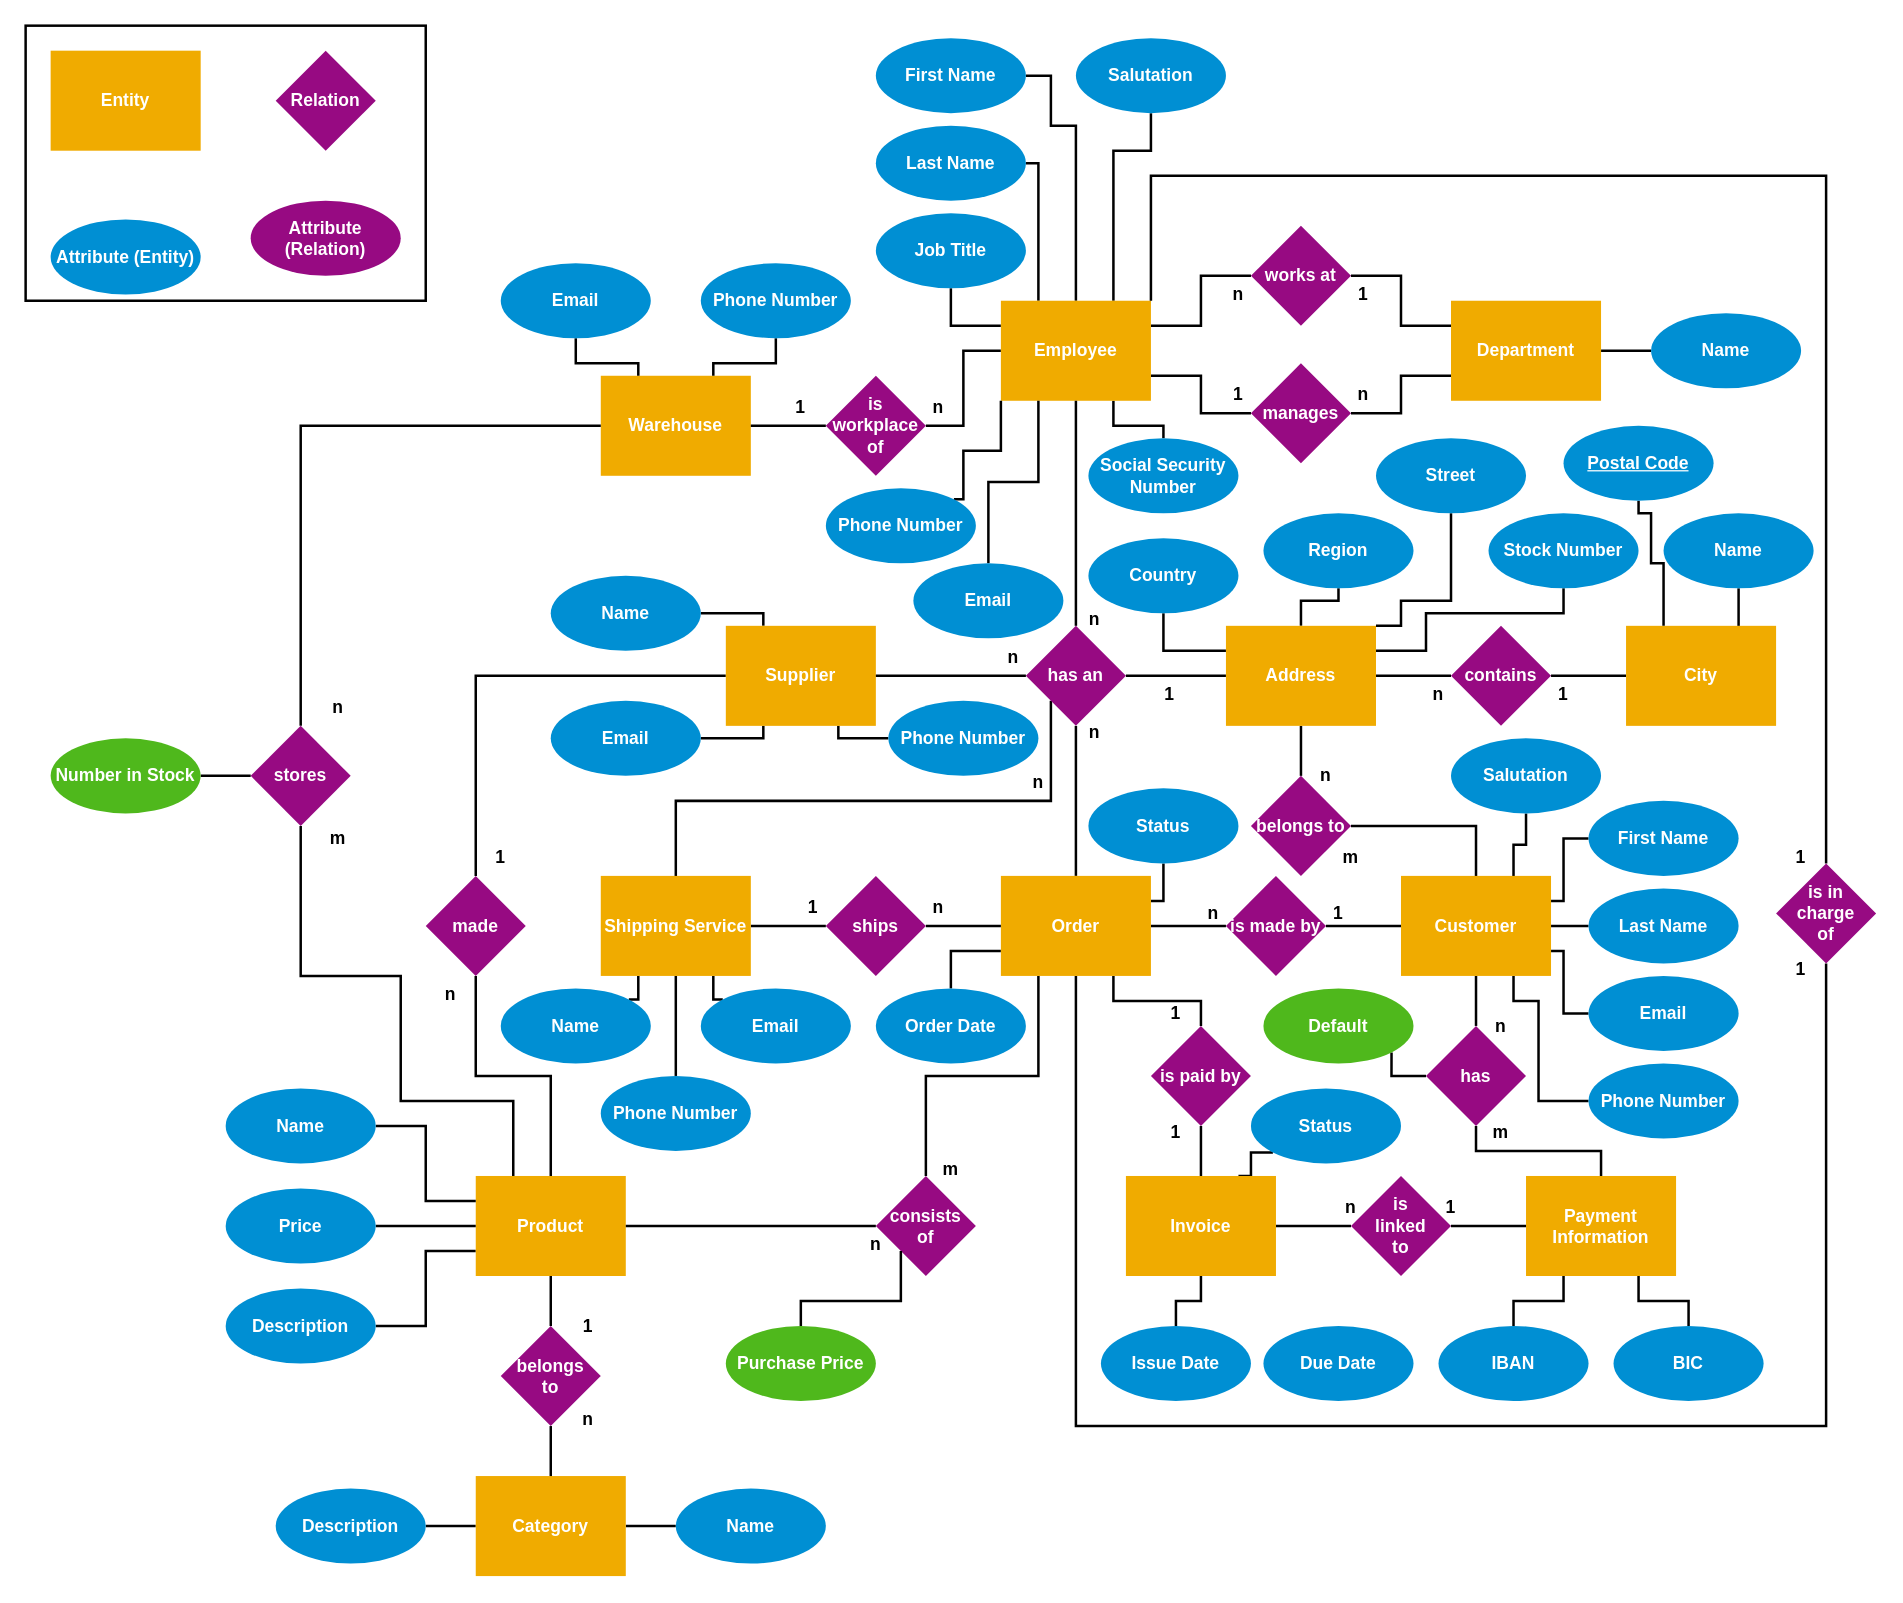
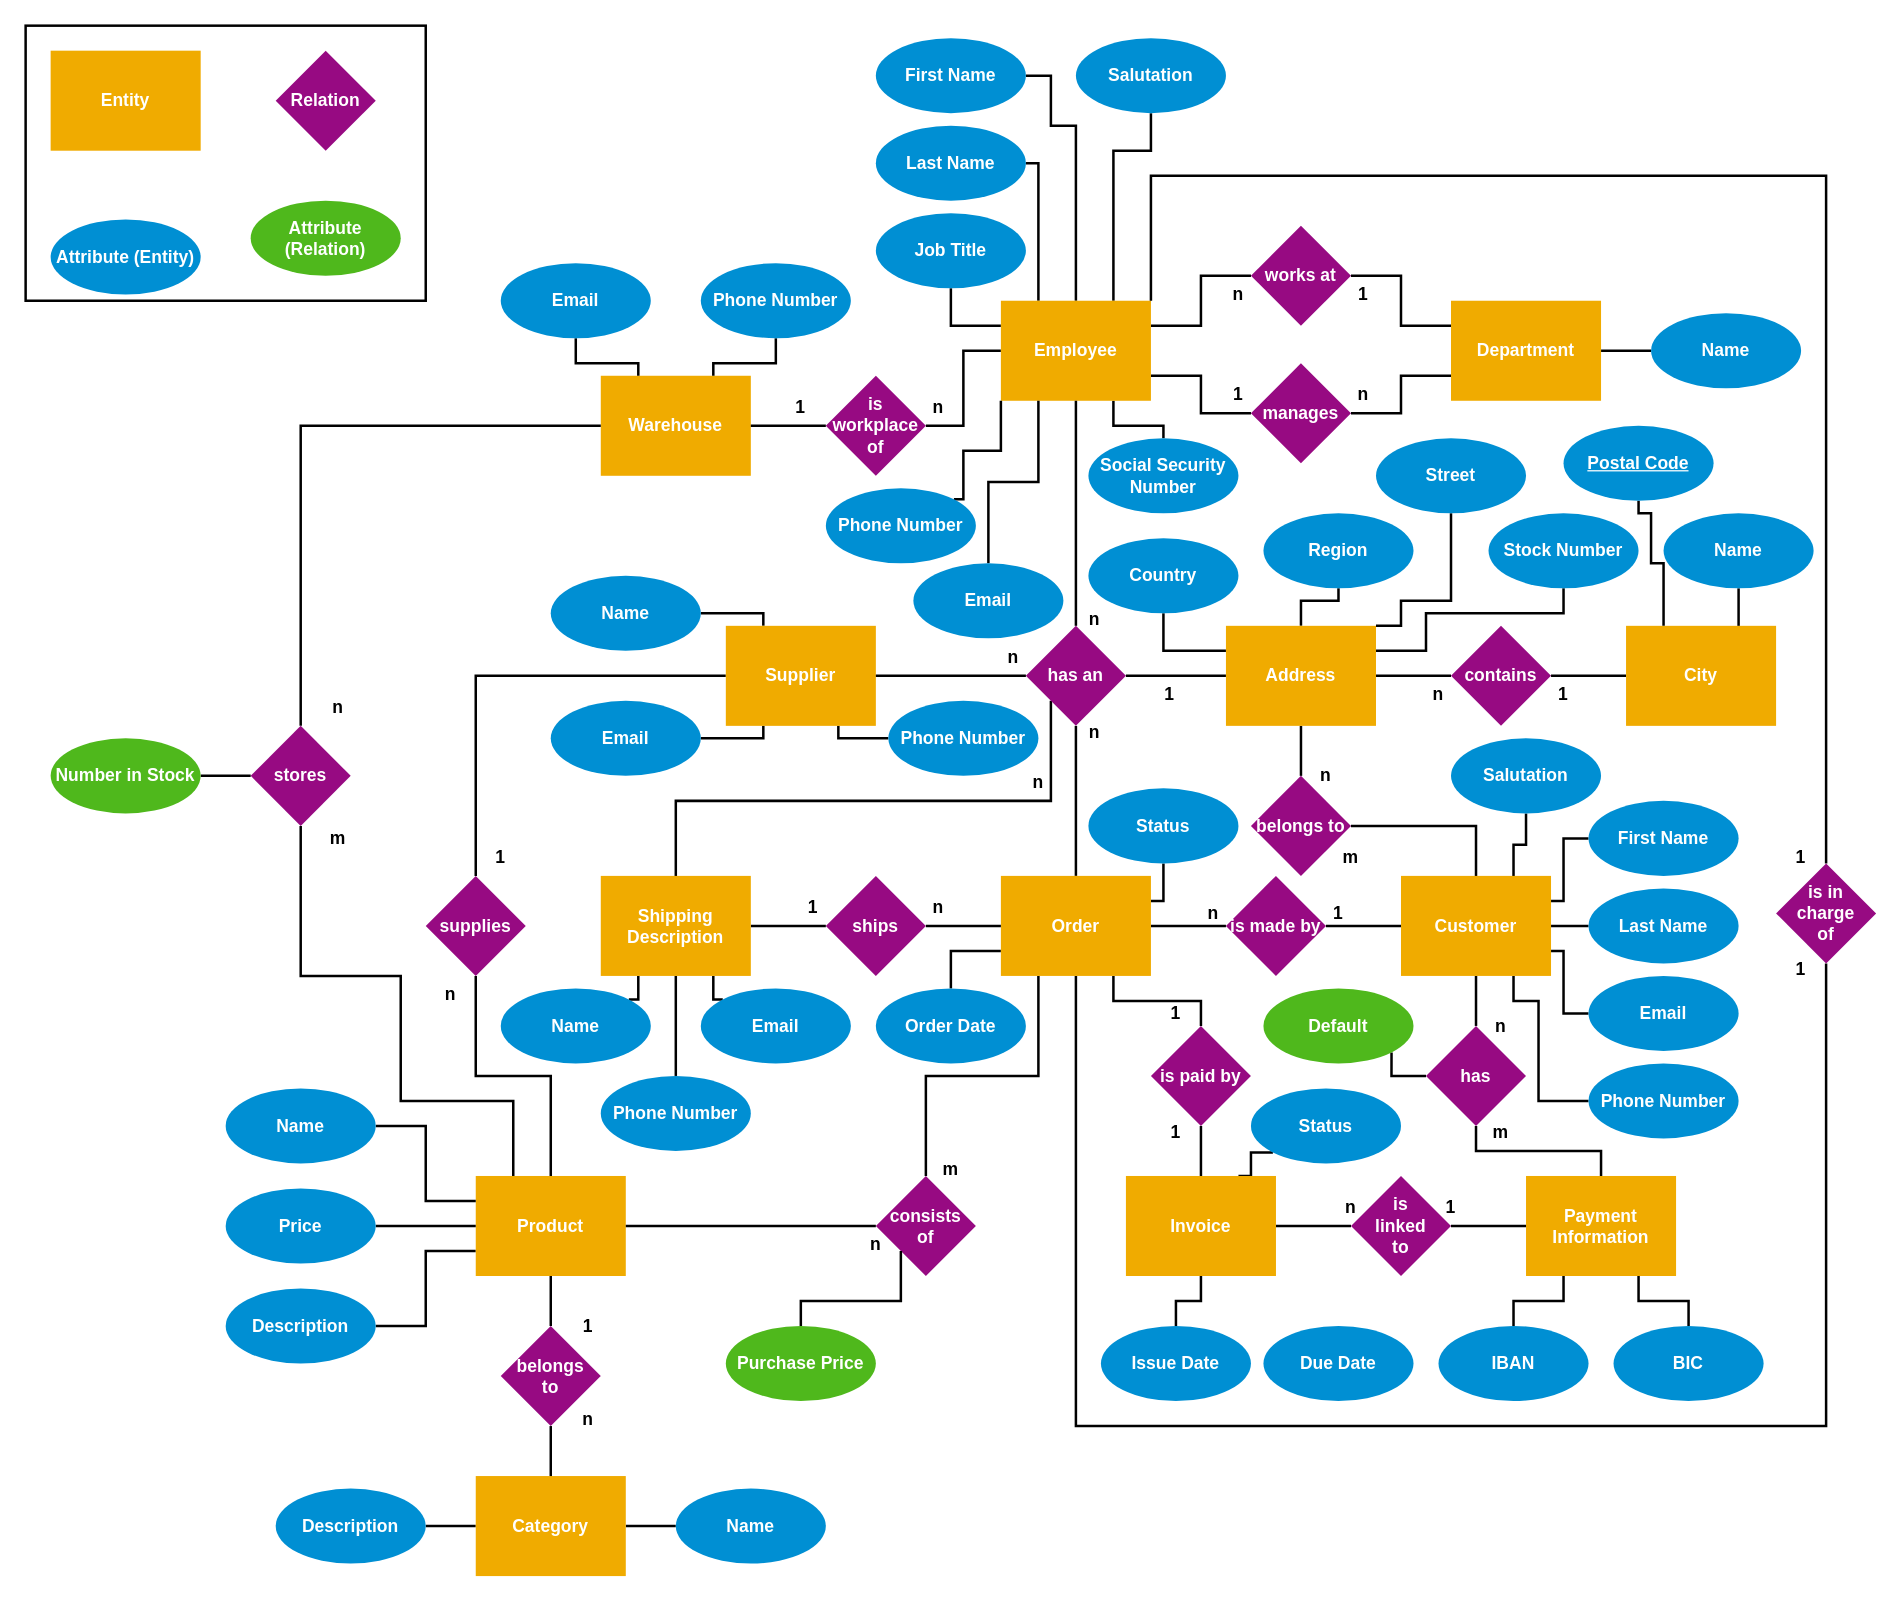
node "Attribute (Relation)": fillcolor #970a82 -> #4fb81c
node "made": label "made" -> "supplies"
node "Shipping Service": label "Shipping Service" -> "Shipping Description"
